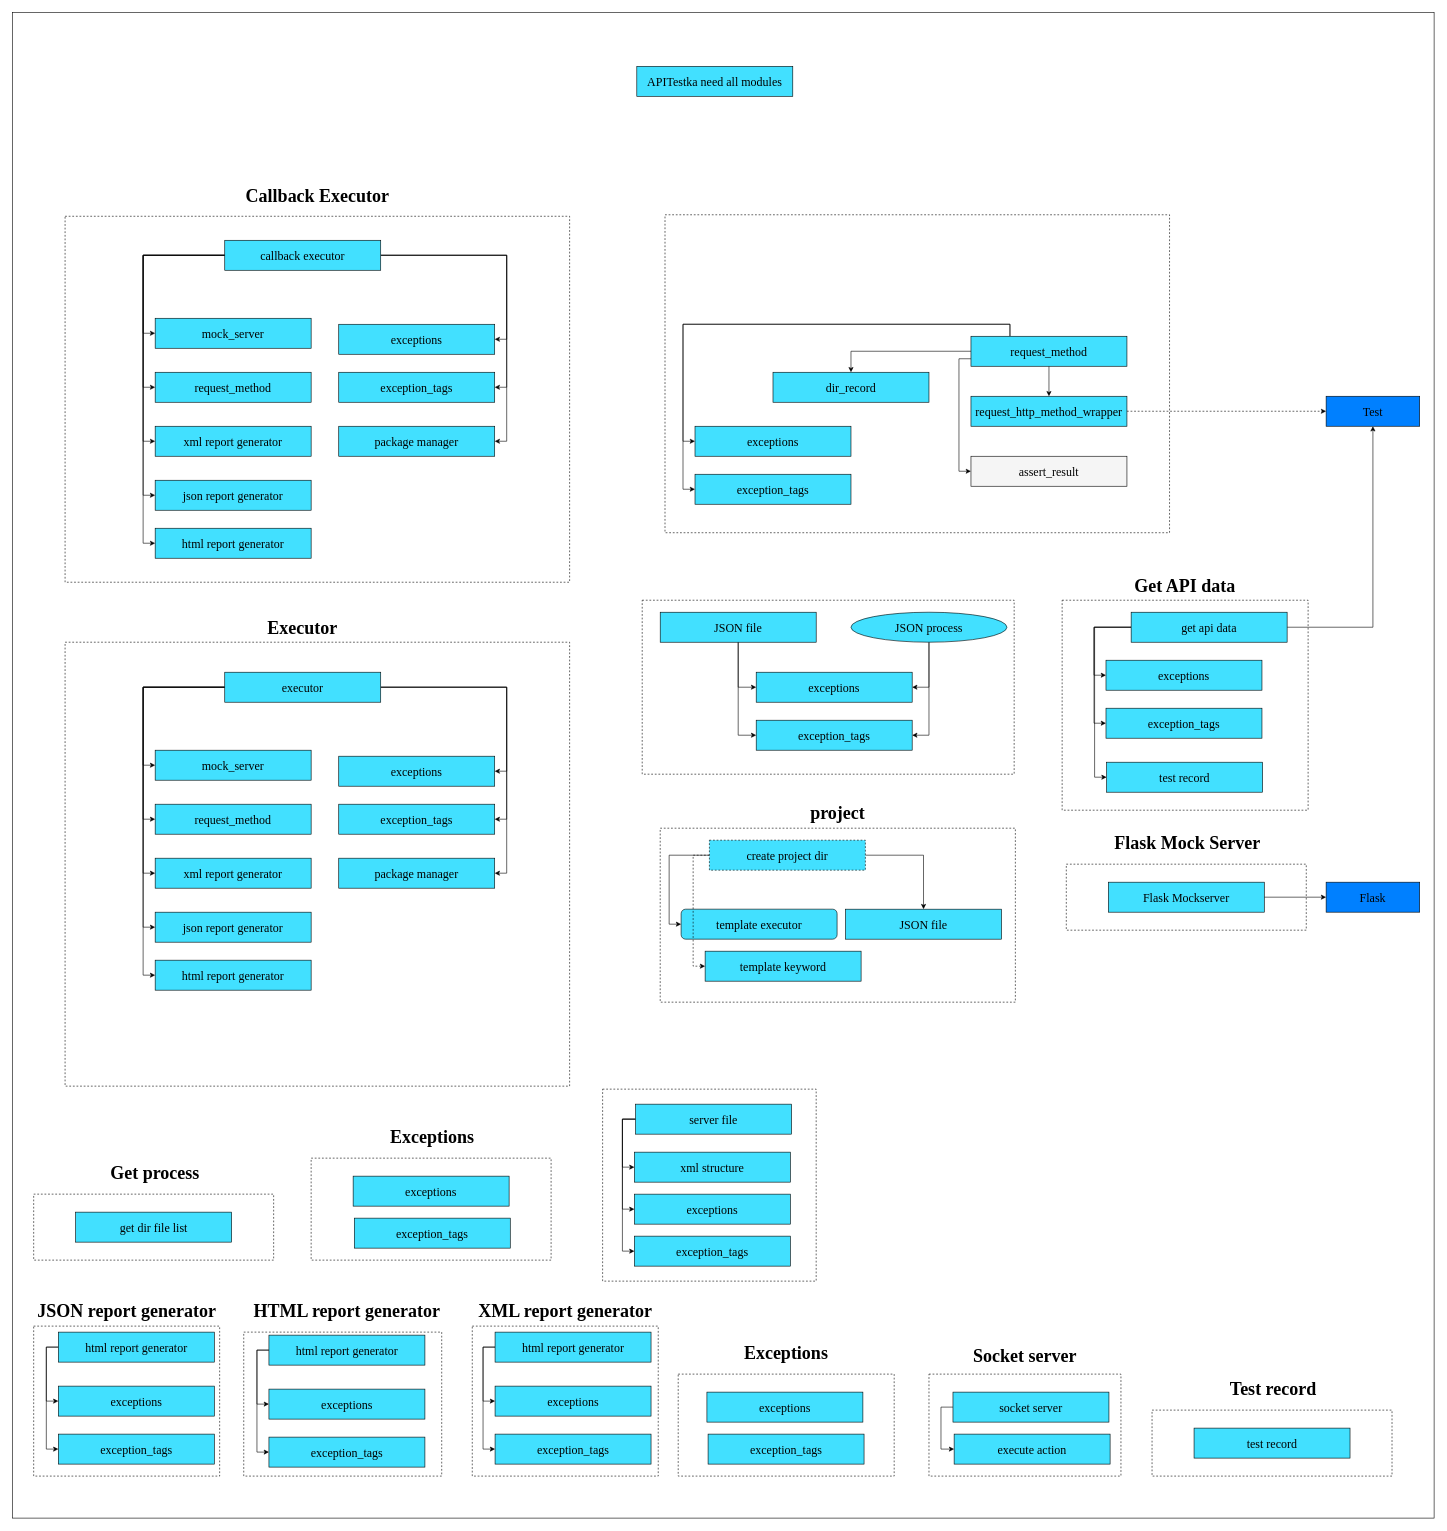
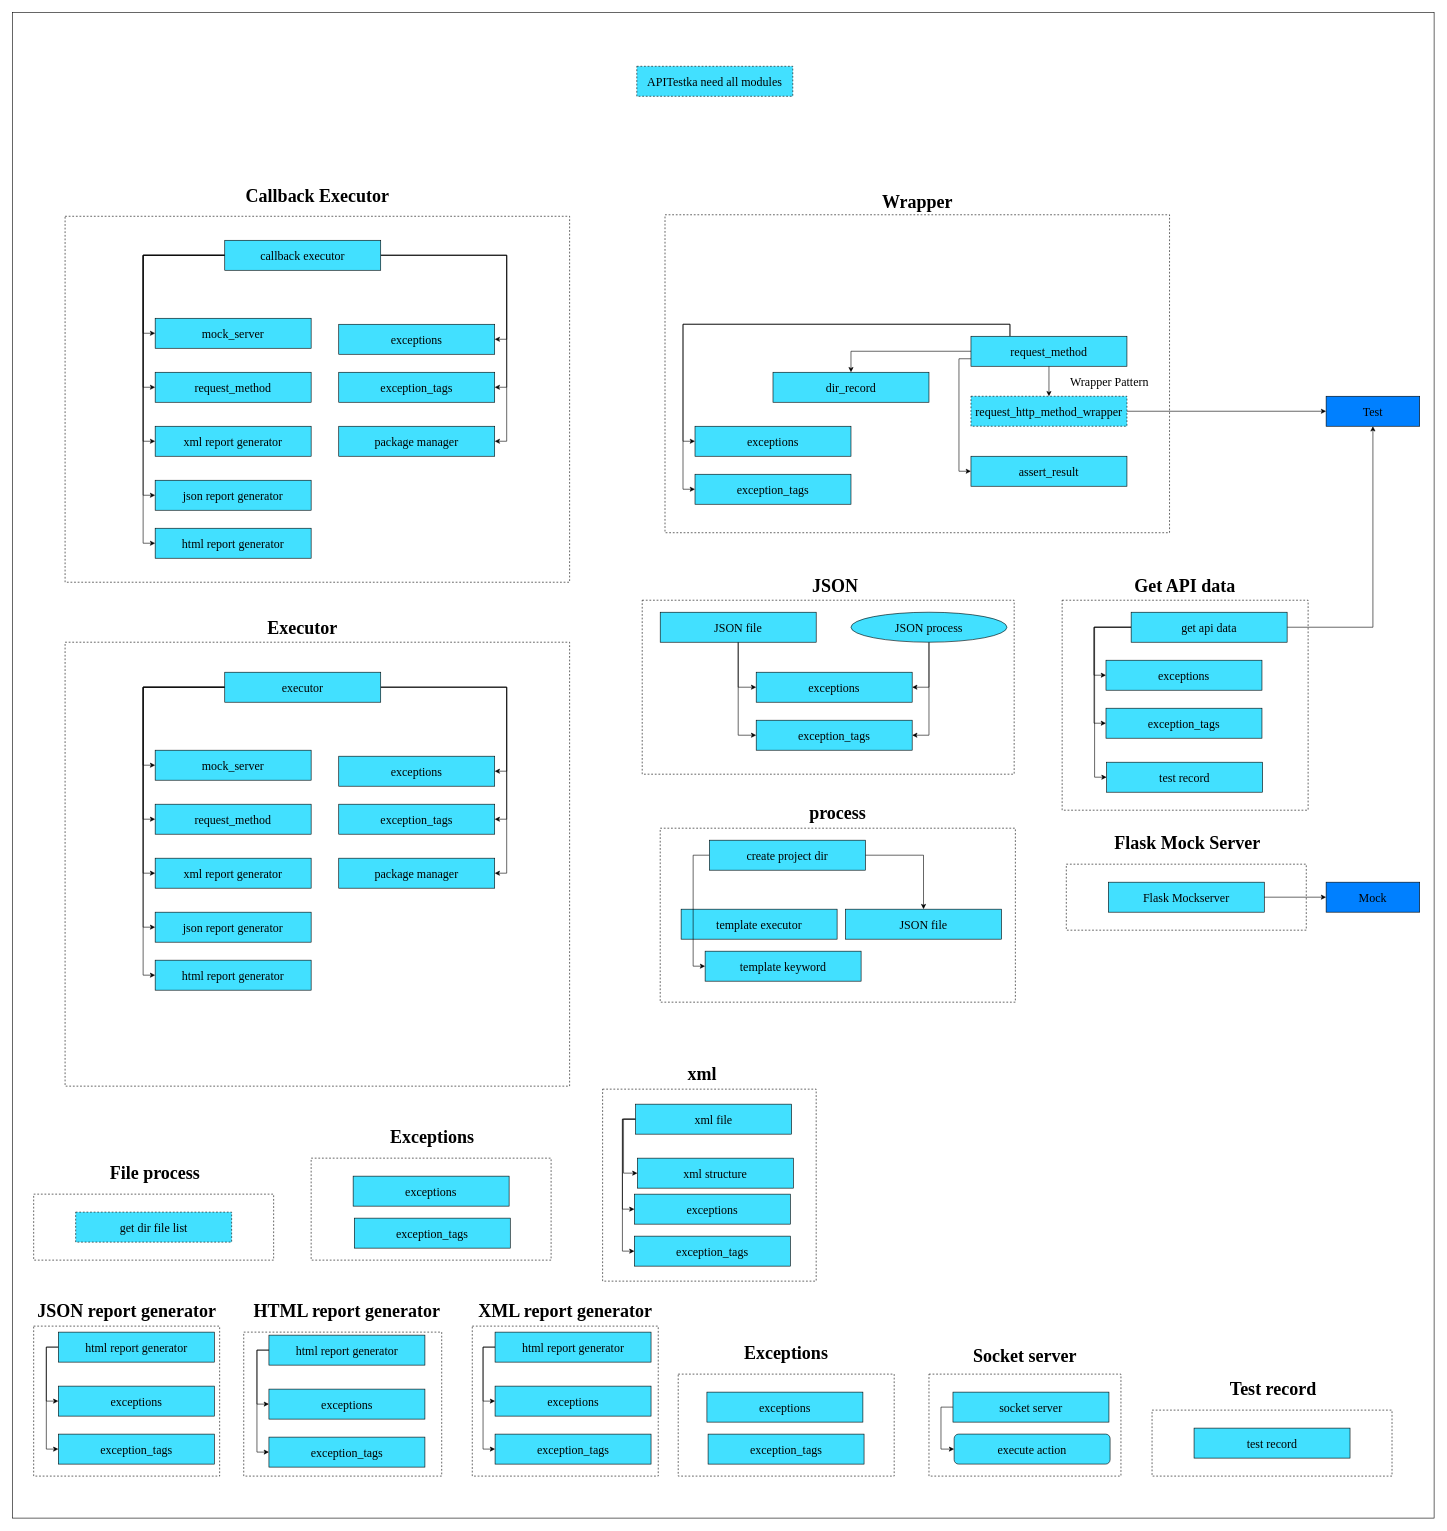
node "APITestka need all modules": style solid -> dashed
node "Wrapper": added
node "Wrapper Pattern": added
node "request_http_method_wrapper": style solid -> dashed
edge "request_http_method_wrapper" -> "Test": style dashed -> solid
node "assert_result": fillcolor #f5f5f5 -> #42e0ff
node "JSON": added
node "project": label "project" -> "process"
edge "create project dir" -> "template executor": removed
node "create project dir": style dashed -> solid
node "Flask": label "Flask" -> "Mock"
edge "create project dir" -> "template keyword": style dashed -> solid
node "template executor": shape rounded rectangle -> rectangle
node "xml": added
node "server file": label "server file" -> "xml file"
node "xml structure": moved (713, 1167) -> (716, 1173)
node "Get process": label "Get process" -> "File process"
node "get dir file list": style solid -> dashed
node "execute action": shape rectangle -> rounded rectangle
